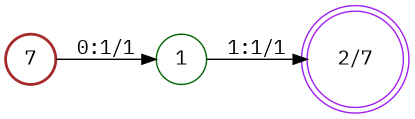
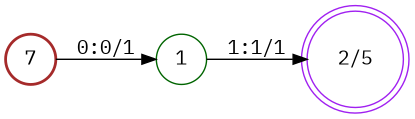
edge "7" -> "1": label "0:1/1" -> "0:0/1"
node "2/7": label "2/7" -> "2/5"
